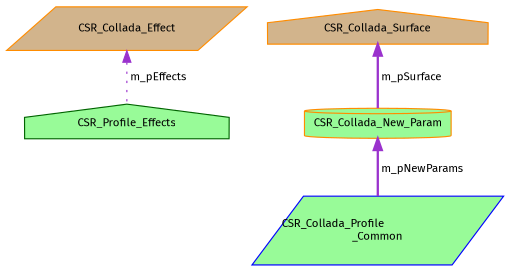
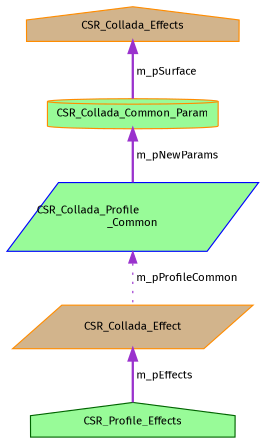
node "CSR_Collada_Surface": label "CSR_Collada_Surface" -> "CSR_Collada_Effects"
edge "CSR_Profile_Effects" -> "CSR_Collada_Effect": style dotted -> bold
node "CSR_Collada_New_Param": label "CSR_Collada_New_Param" -> "CSR_Collada_Common_Param"
edge "CSR_Collada_Effect" -> "CSR_Collada_Profile _Common": added, label "m_pProfileCommon"
